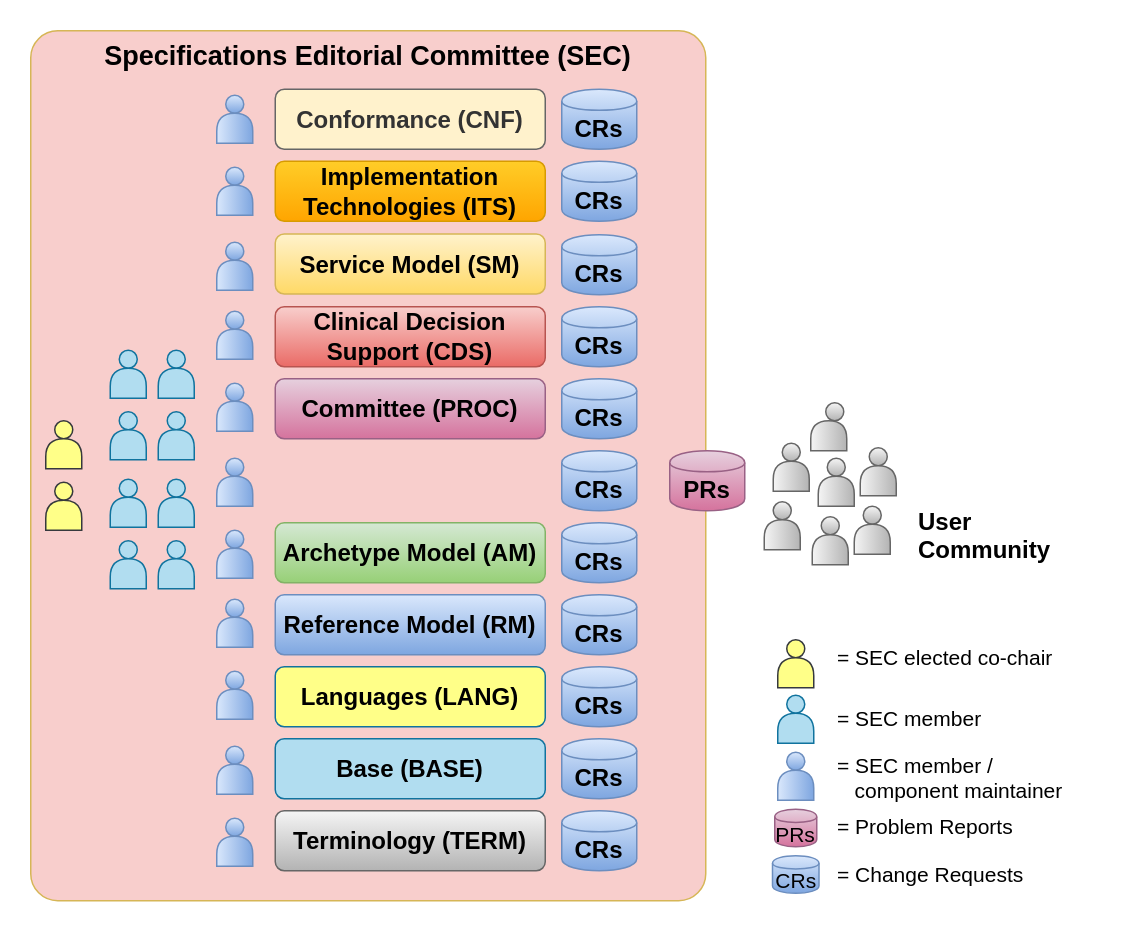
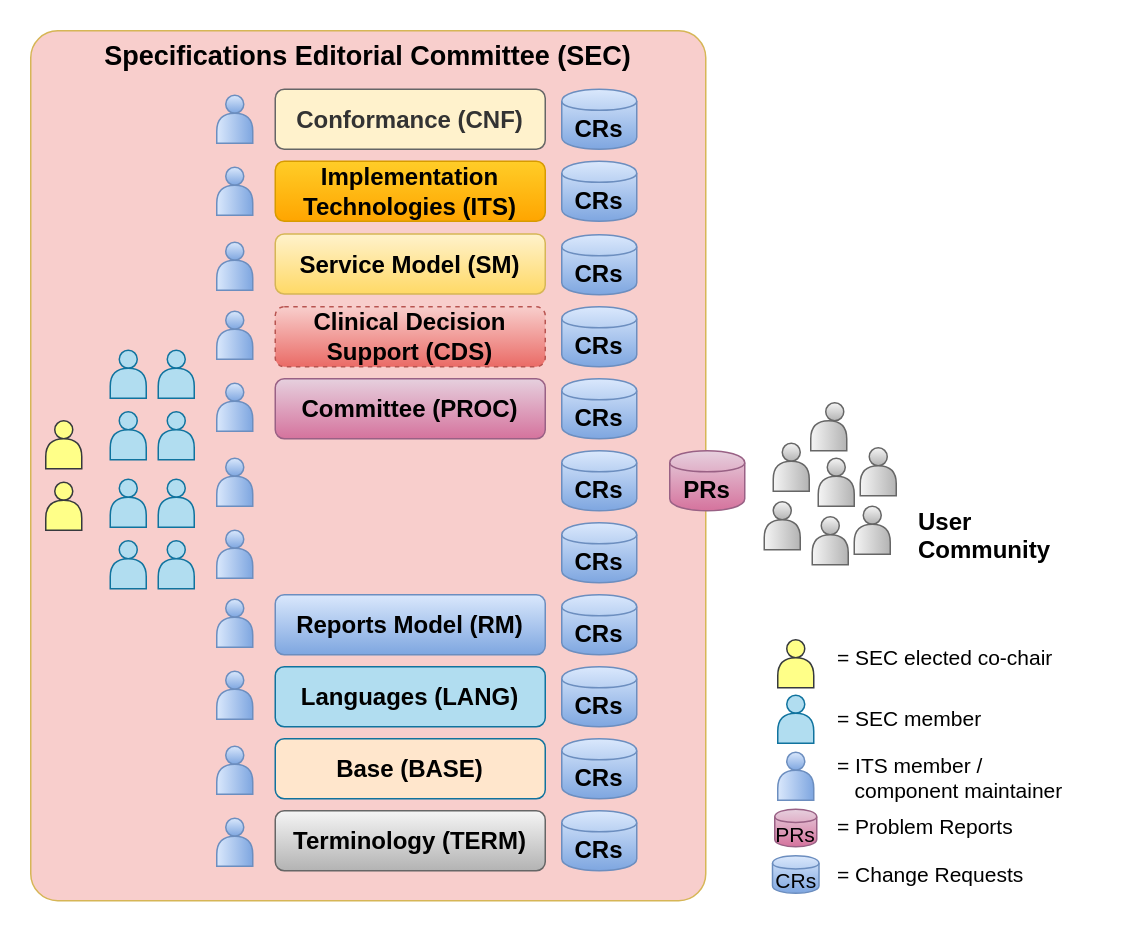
node "Clinical Decision Support (CDS)": style solid -> dashed
node "Archetype Model (AM)": removed
node "Reference Model (RM)": label "Reference Model (RM)" -> "Reports Model (RM)"
node "Languages (LANG)": fillcolor #ffff88 -> #b1ddf0
node "Base (BASE)": fillcolor #b1ddf0 -> #ffe6cc
node "= SEC member / component maintainer": label "= SEC member / component maintainer" -> "= ITS member / component maintainer"
